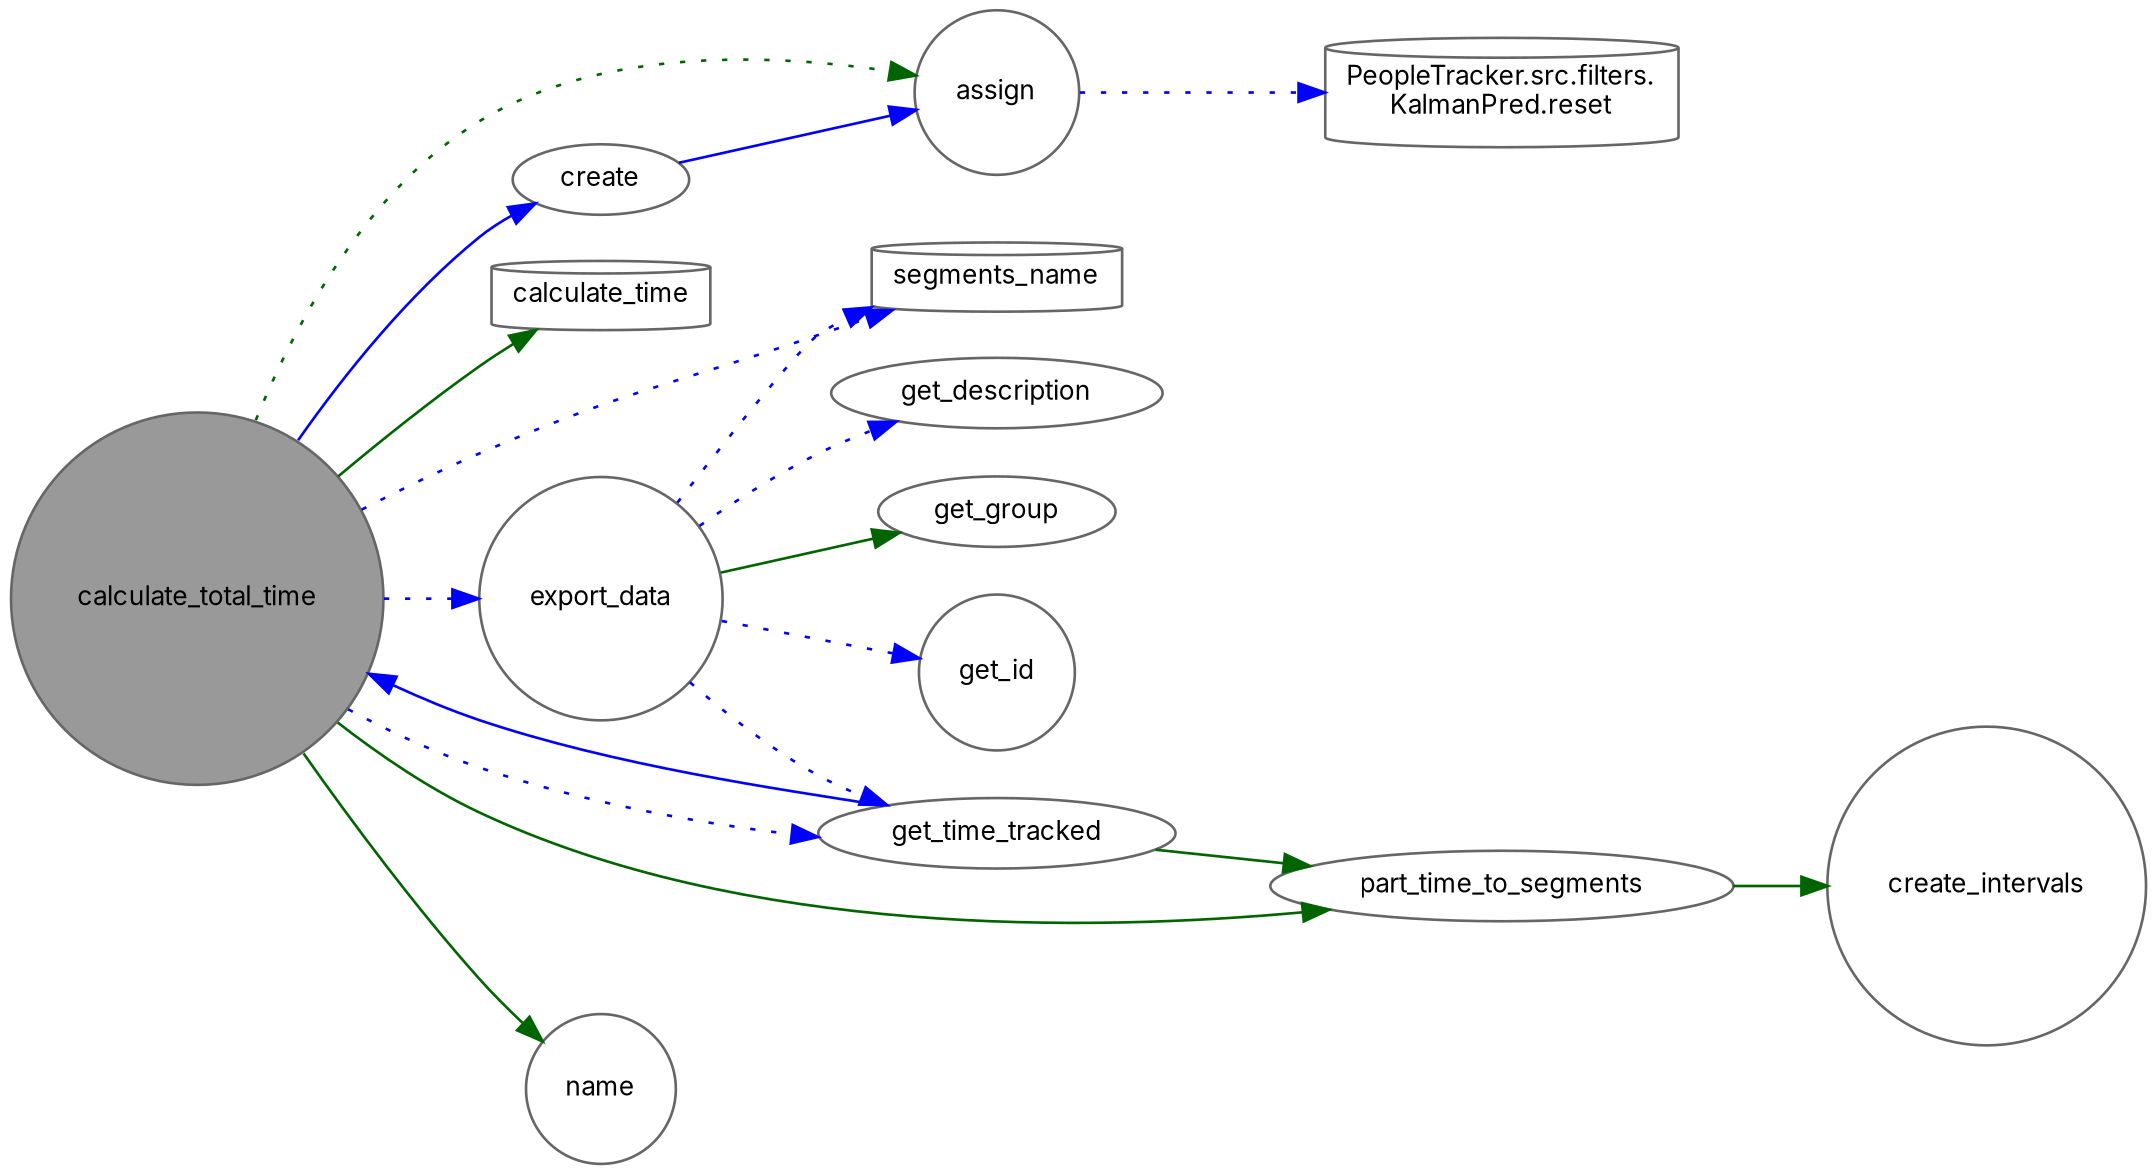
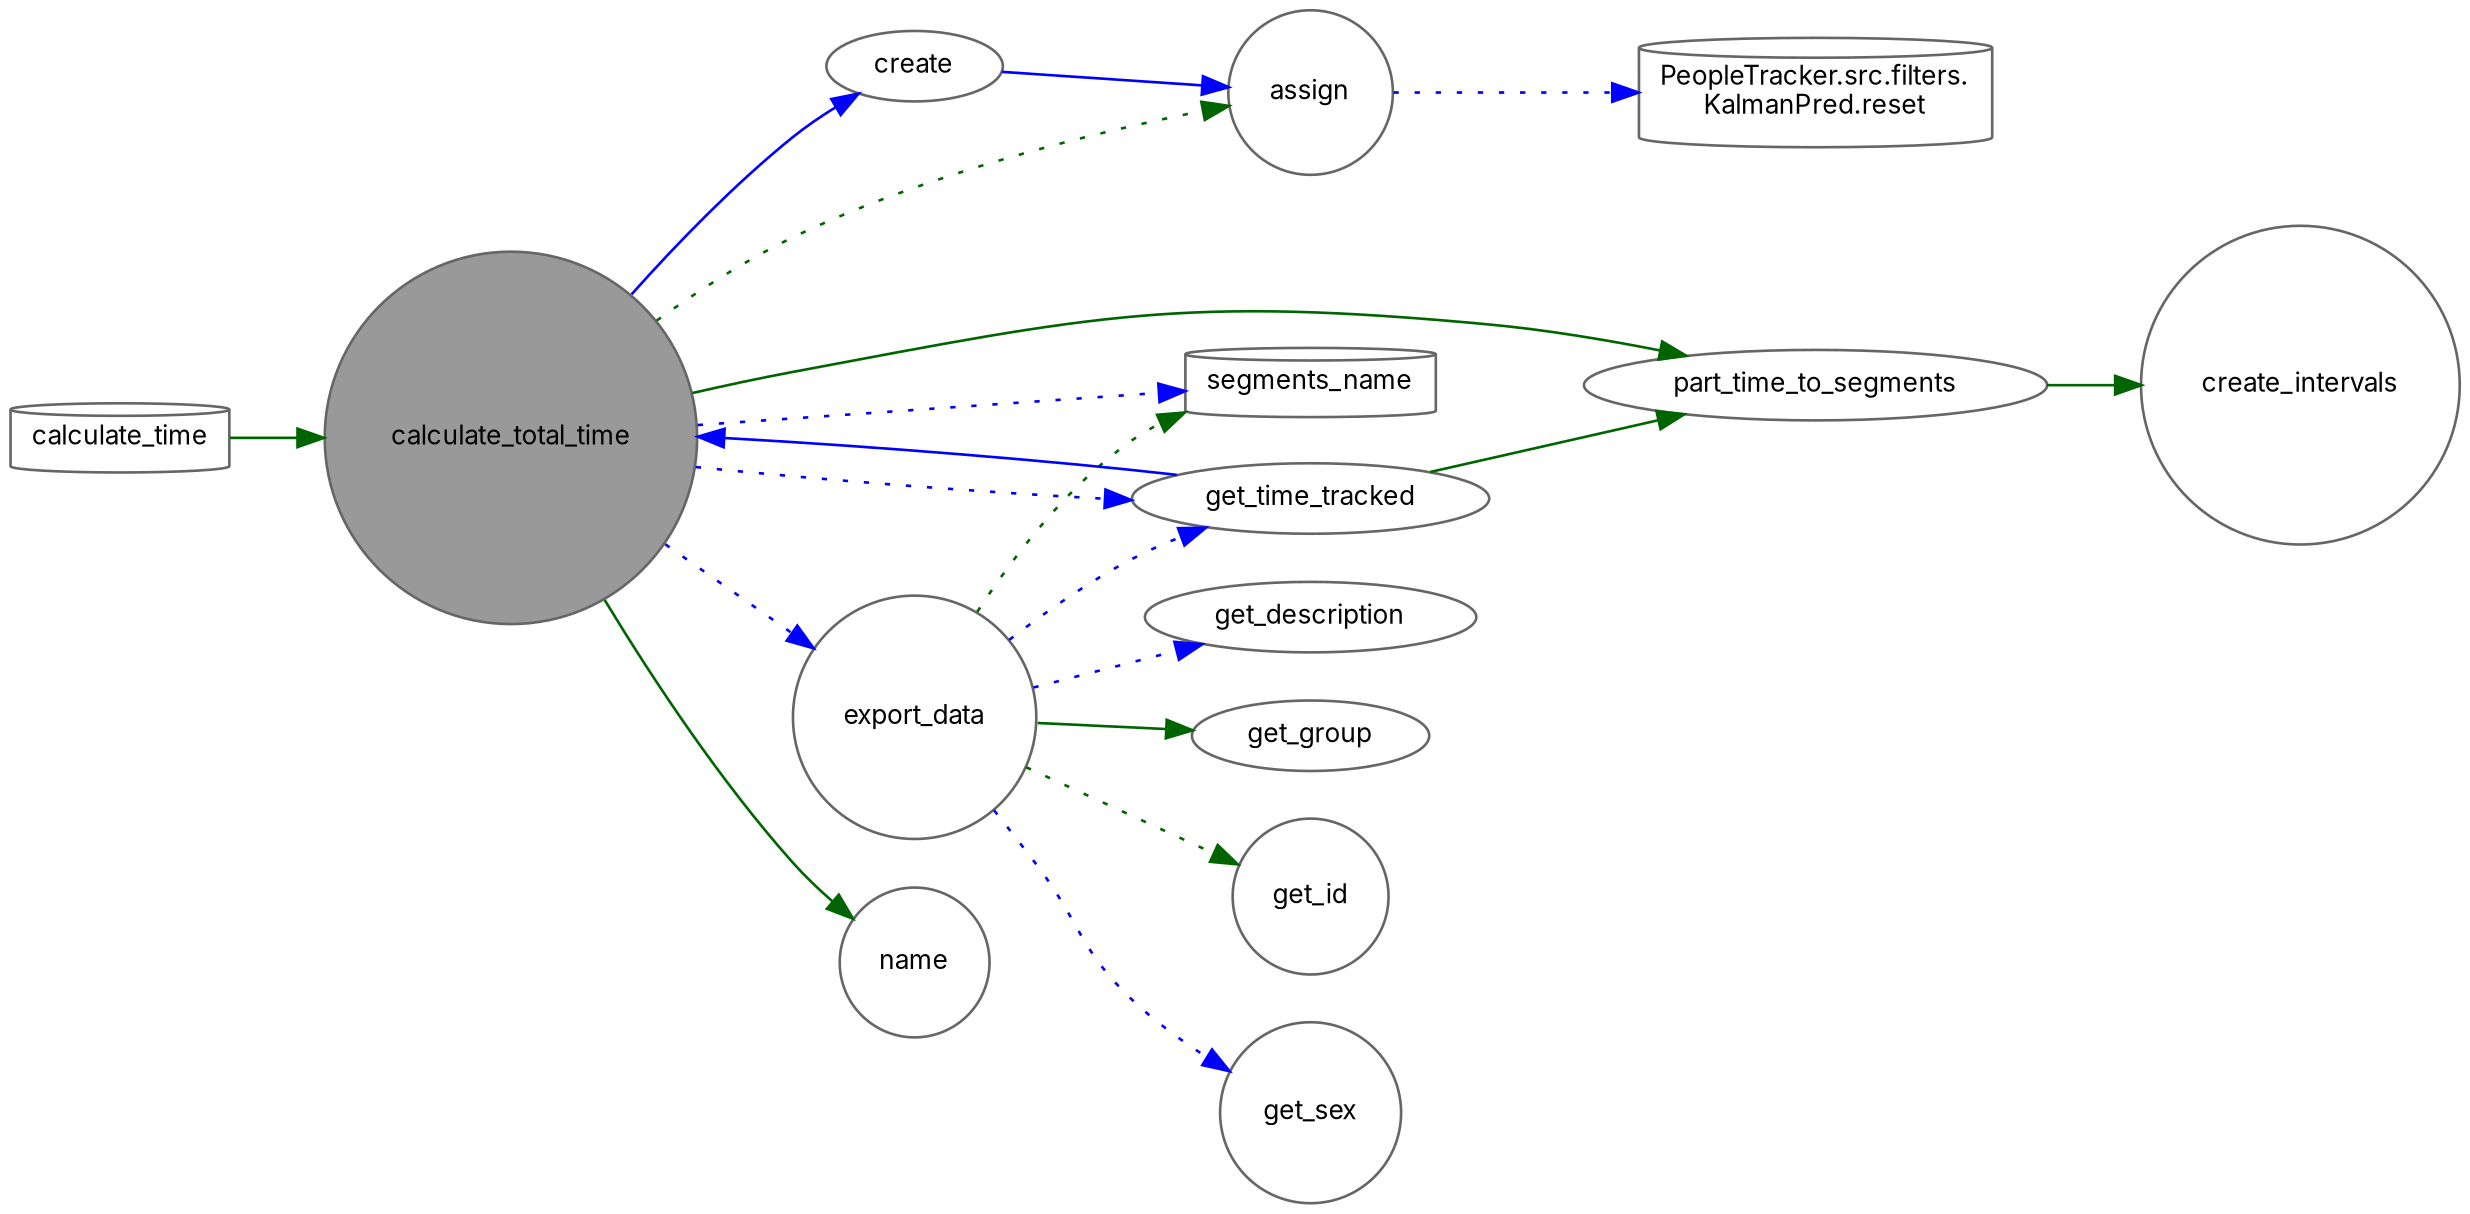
edge "export_data" -> "segments_name": color blue -> darkgreen
edge "calculate_total_time" -> "calculate_time": reversed
edge "export_data" -> "get_id": color blue -> darkgreen
node "get_sex": added
